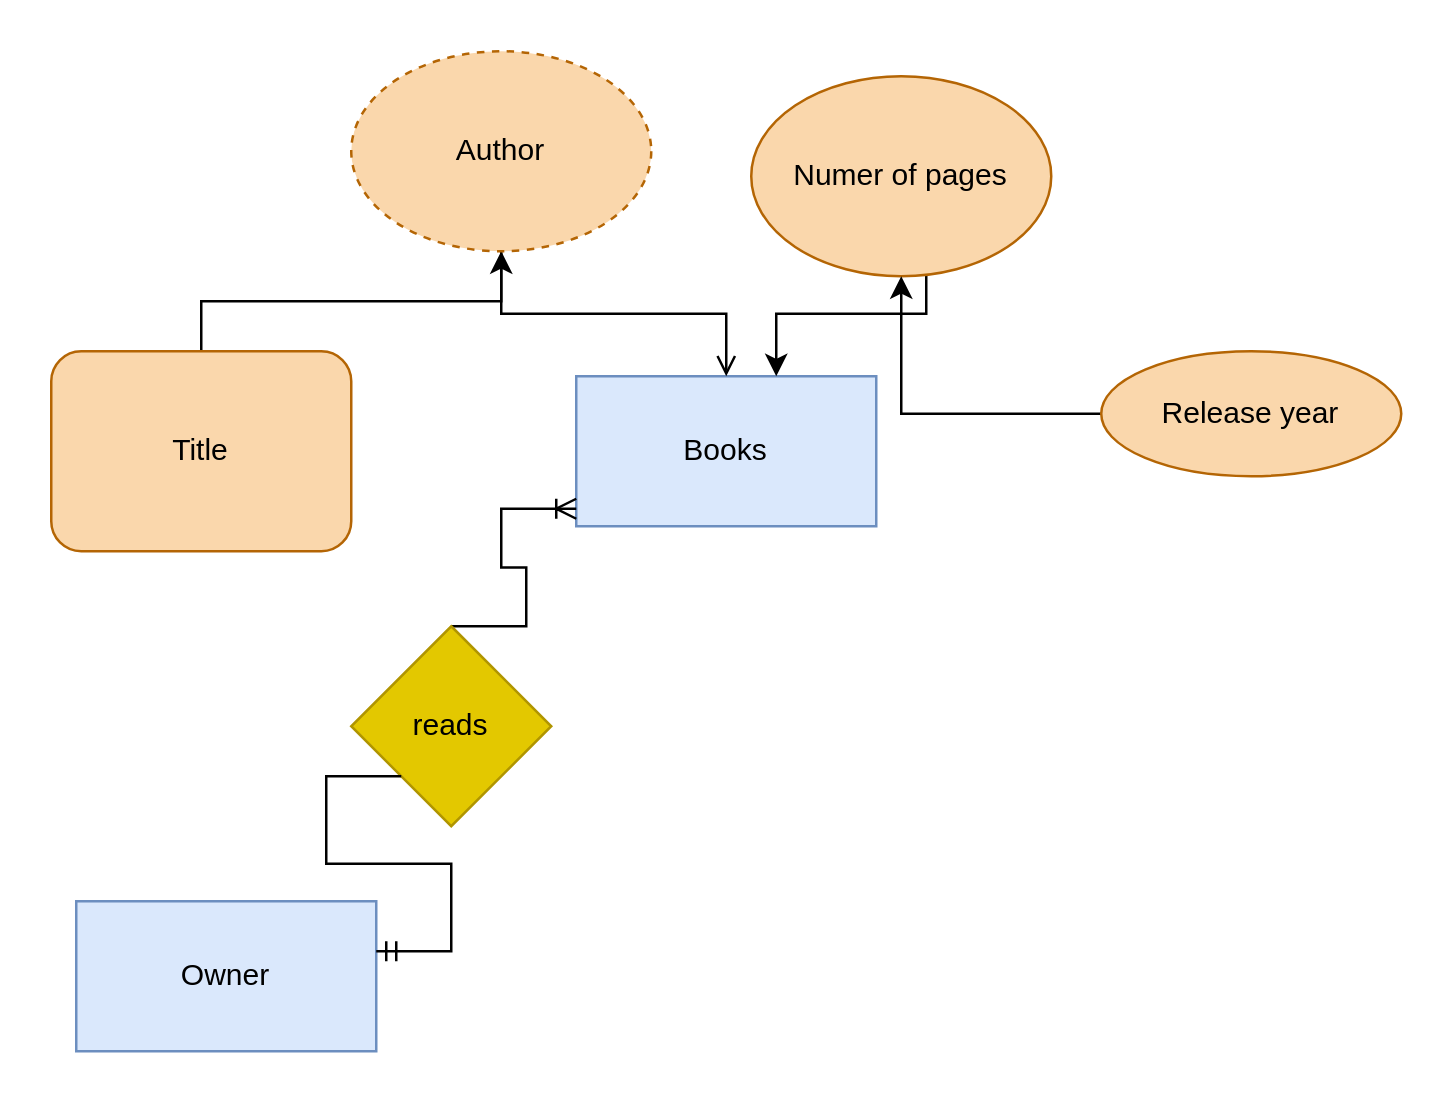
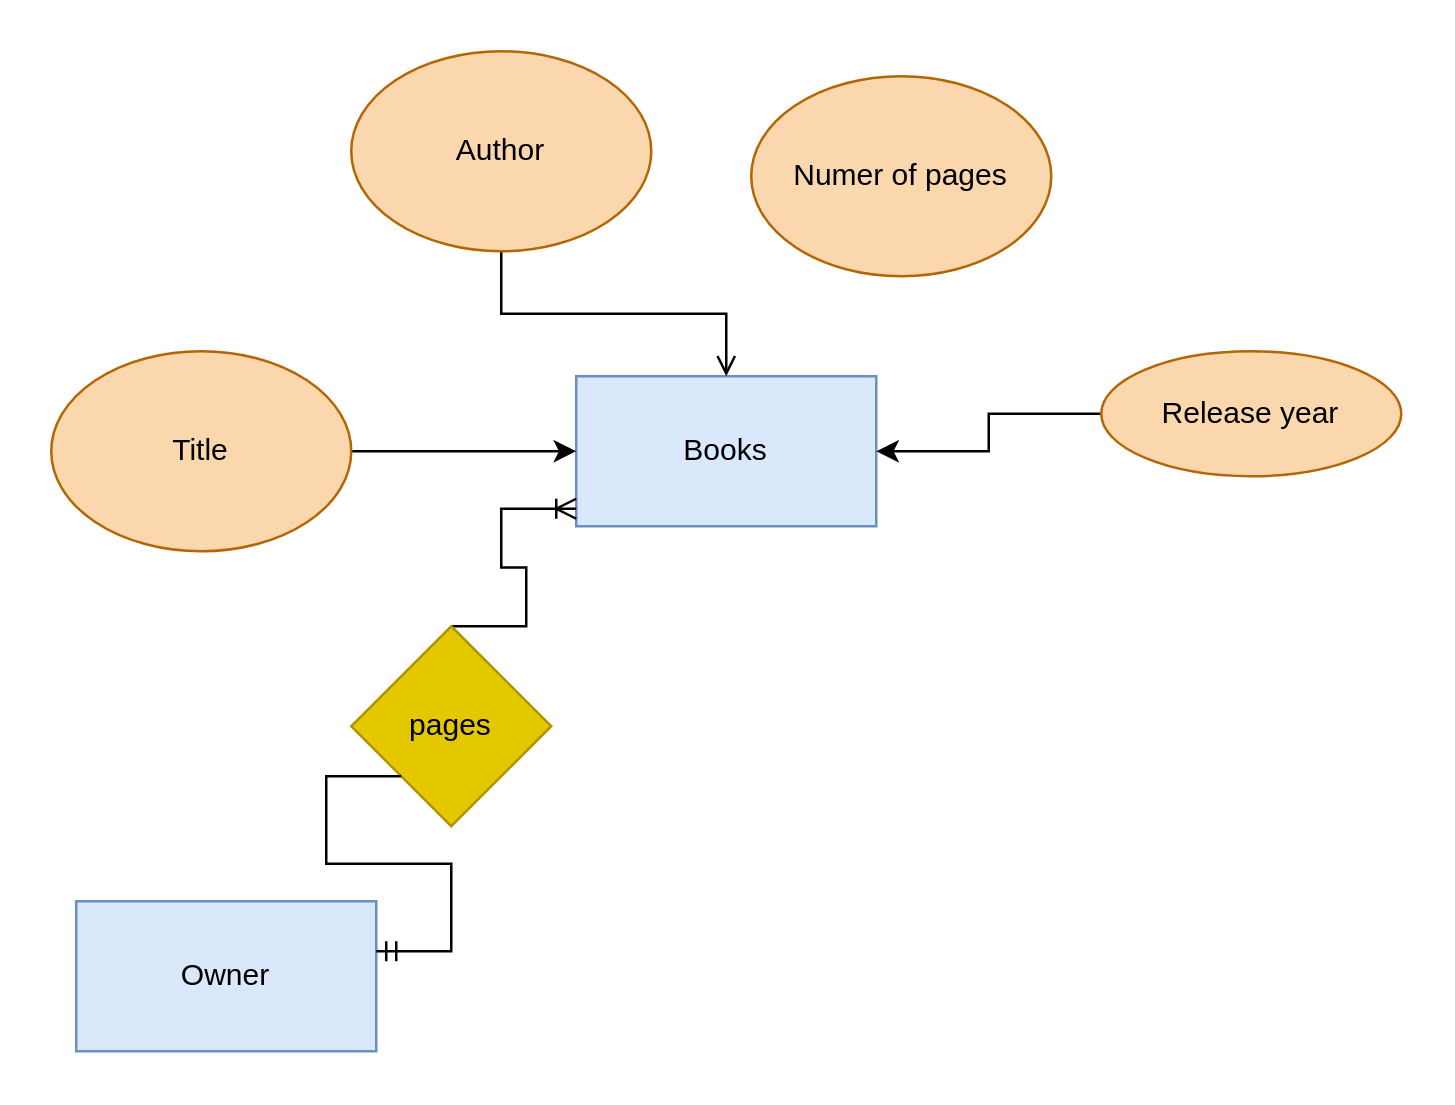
node "Author": style dashed -> solid
edge "Title" -> "Author": now "Title" -> "Books"
edge "Numer of pages" -> "Books": removed
edge "Release year" -> "Numer of pages": now "Release year" -> "Books"
node "Title": shape rounded rectangle -> ellipse
node "reads": label "reads" -> "pages"
